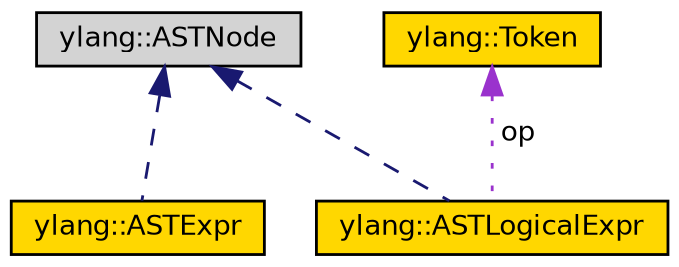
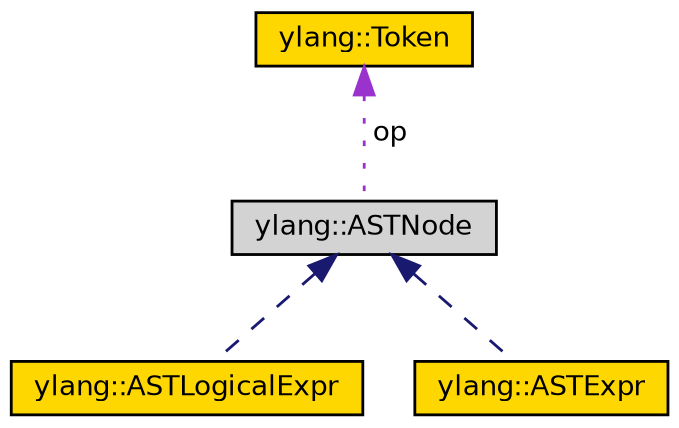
edge "ylang::ASTLogicalExpr" -> "ylang::Token": now "ylang::ASTNode" -> "ylang::Token"
